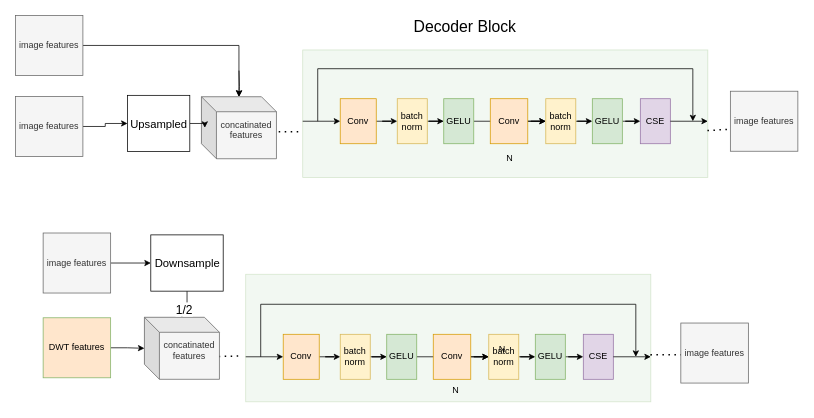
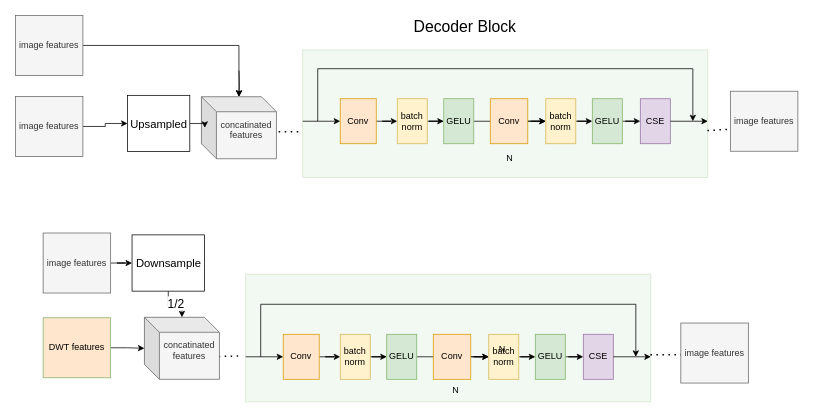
node "Downsample": moved (187, 263) -> (168, 263)
